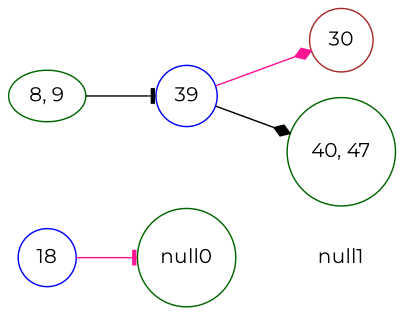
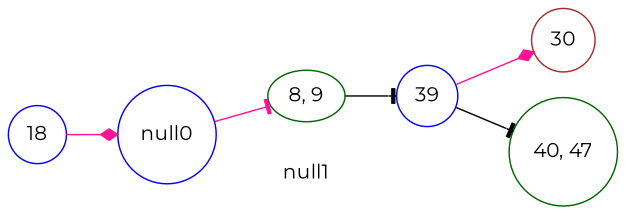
edge "null0" -> "8, 9": added
edge "39" -> "40, 47": arrowhead diamond -> tee
edge "18" -> "null0": arrowhead tee -> diamond
node "null0": color darkgreen -> blue
